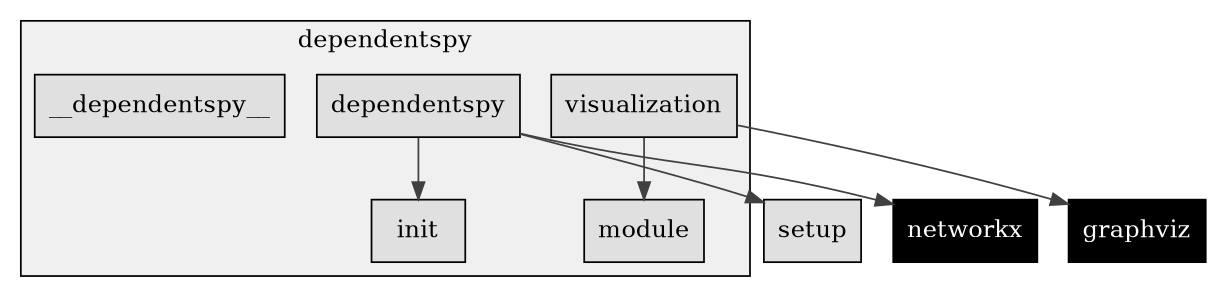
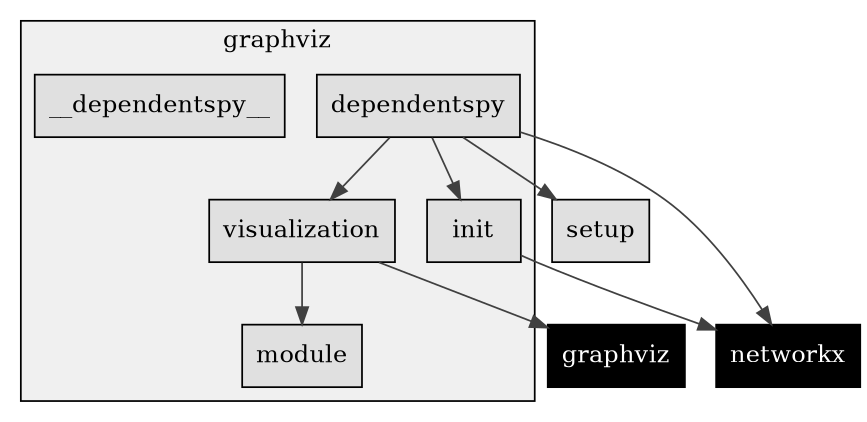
cluster "dependentspy": label "dependentspy" -> "graphviz"
edge "dependentspy" -> "visualization": added
edge "init" -> "networkx": added
